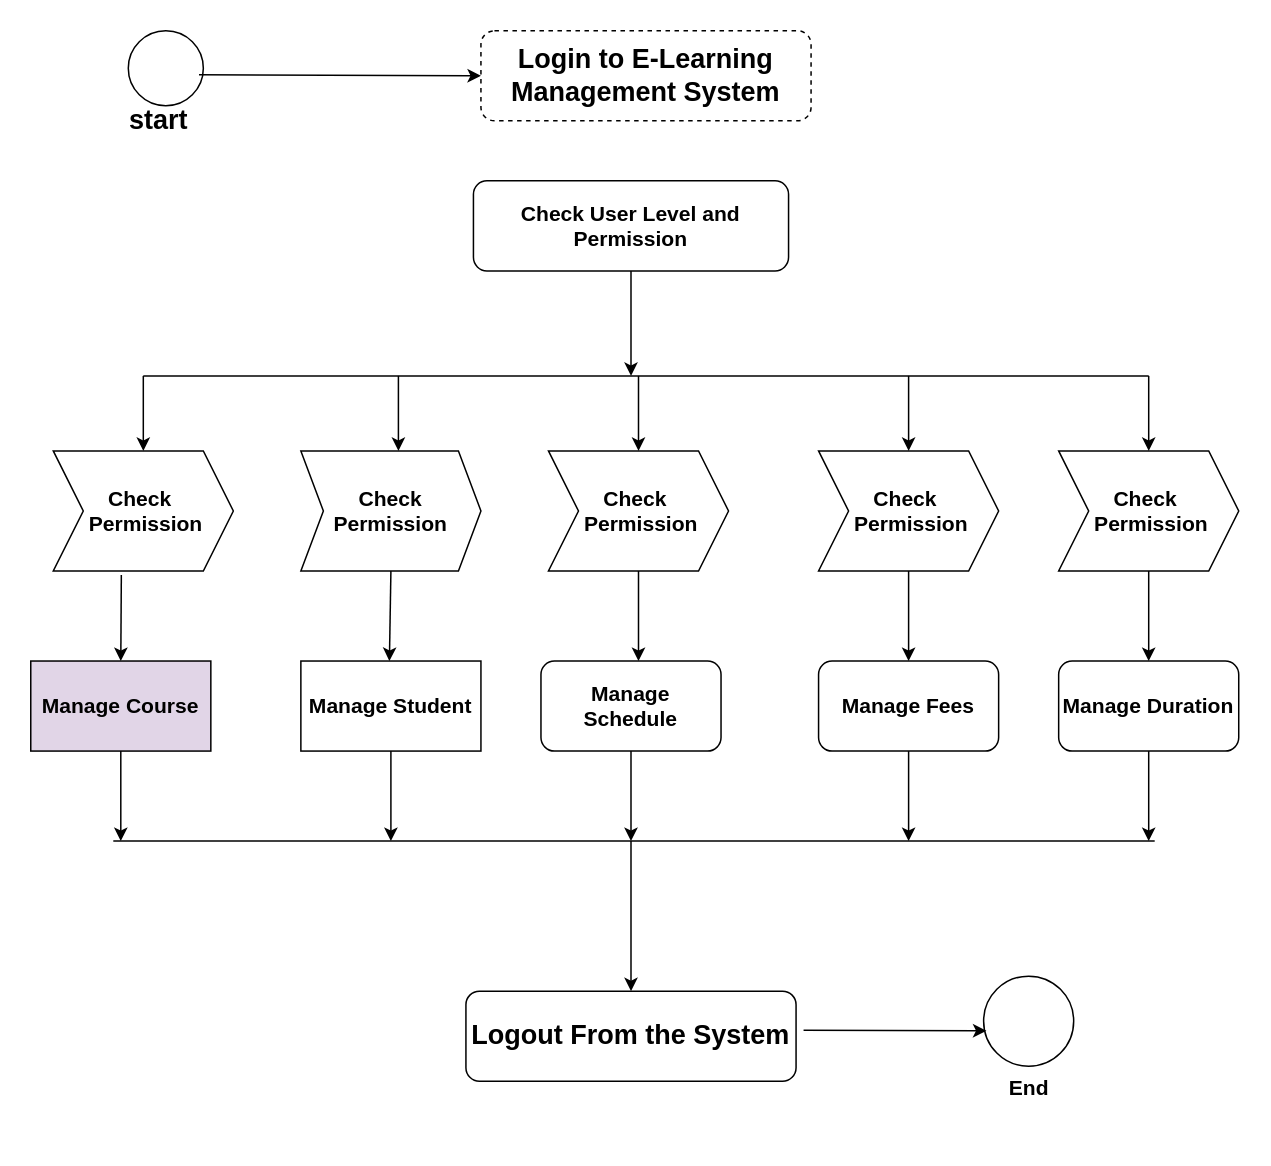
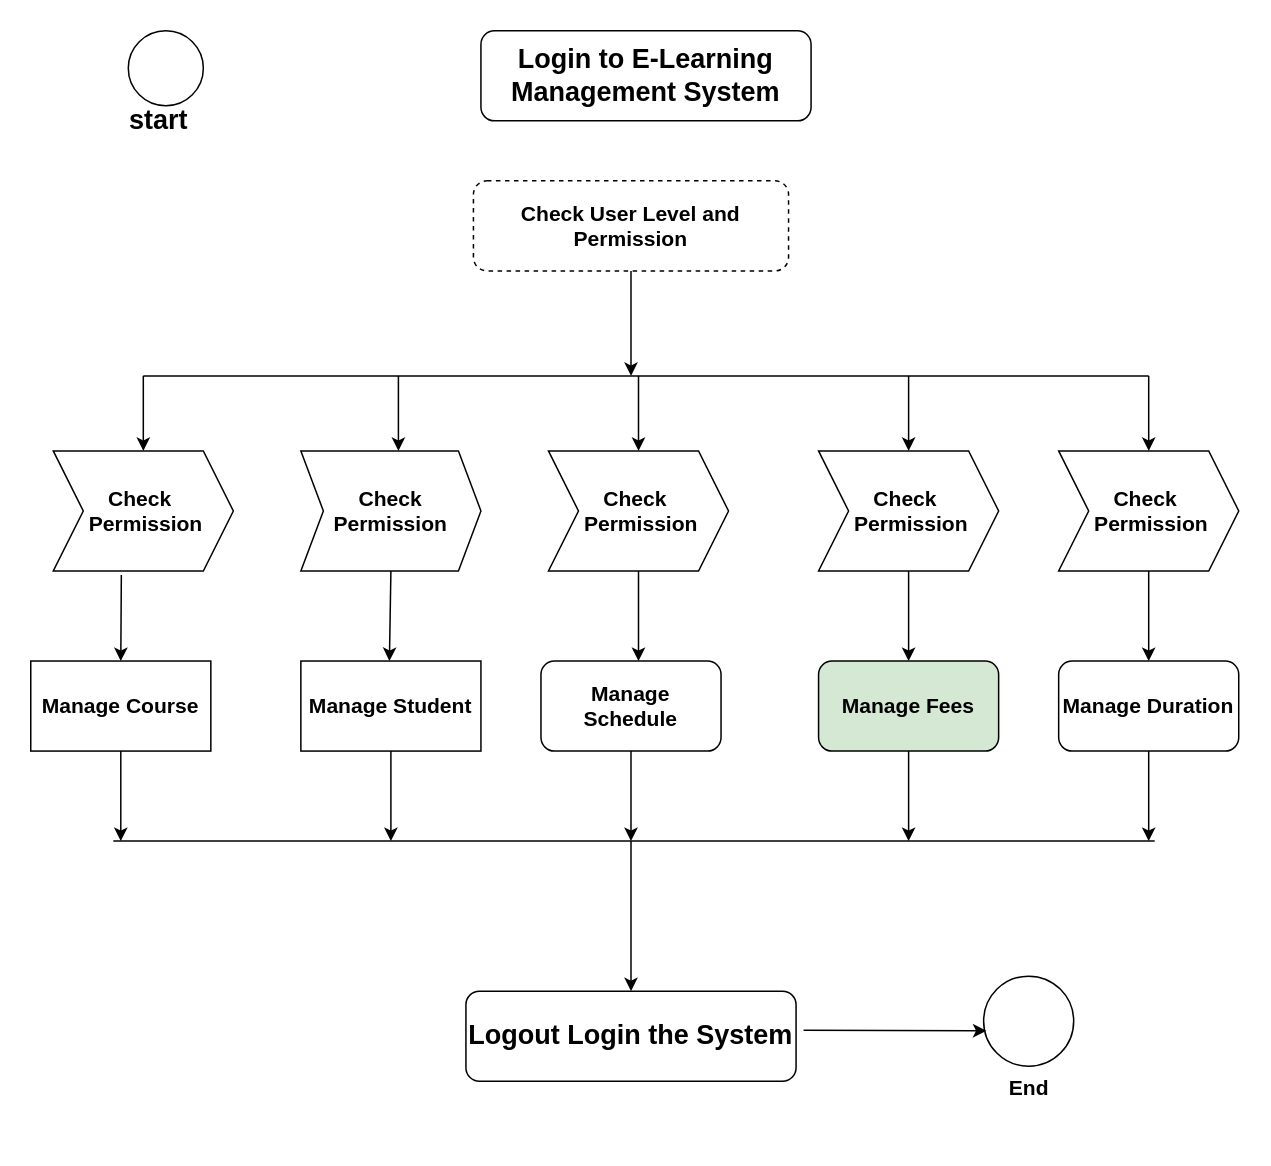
edge "start" -> "Login to E-Learning Management System": removed
node "Login to E-Learning Management System": style dashed -> solid
node "Check User Level and Permission": style solid -> dashed
node "Manage Course": fillcolor #e1d5e7 -> #ffffff
node "Manage Fees": fillcolor #ffffff -> #d5e8d4
node "Logout From the System": label "Logout From the System" -> "Logout Login the System"
